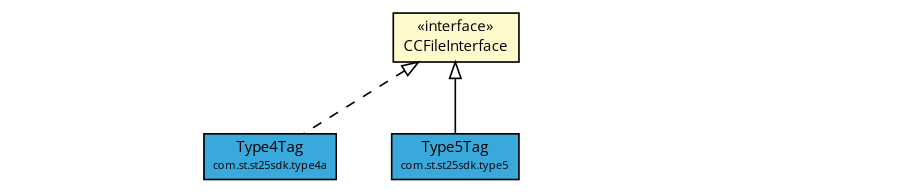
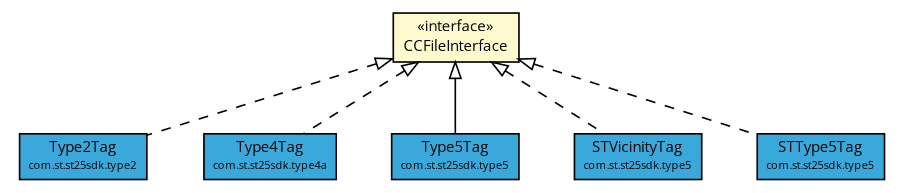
node "Type2Tag": added
node "STVicinityTag": added
node "STType5Tag": added
